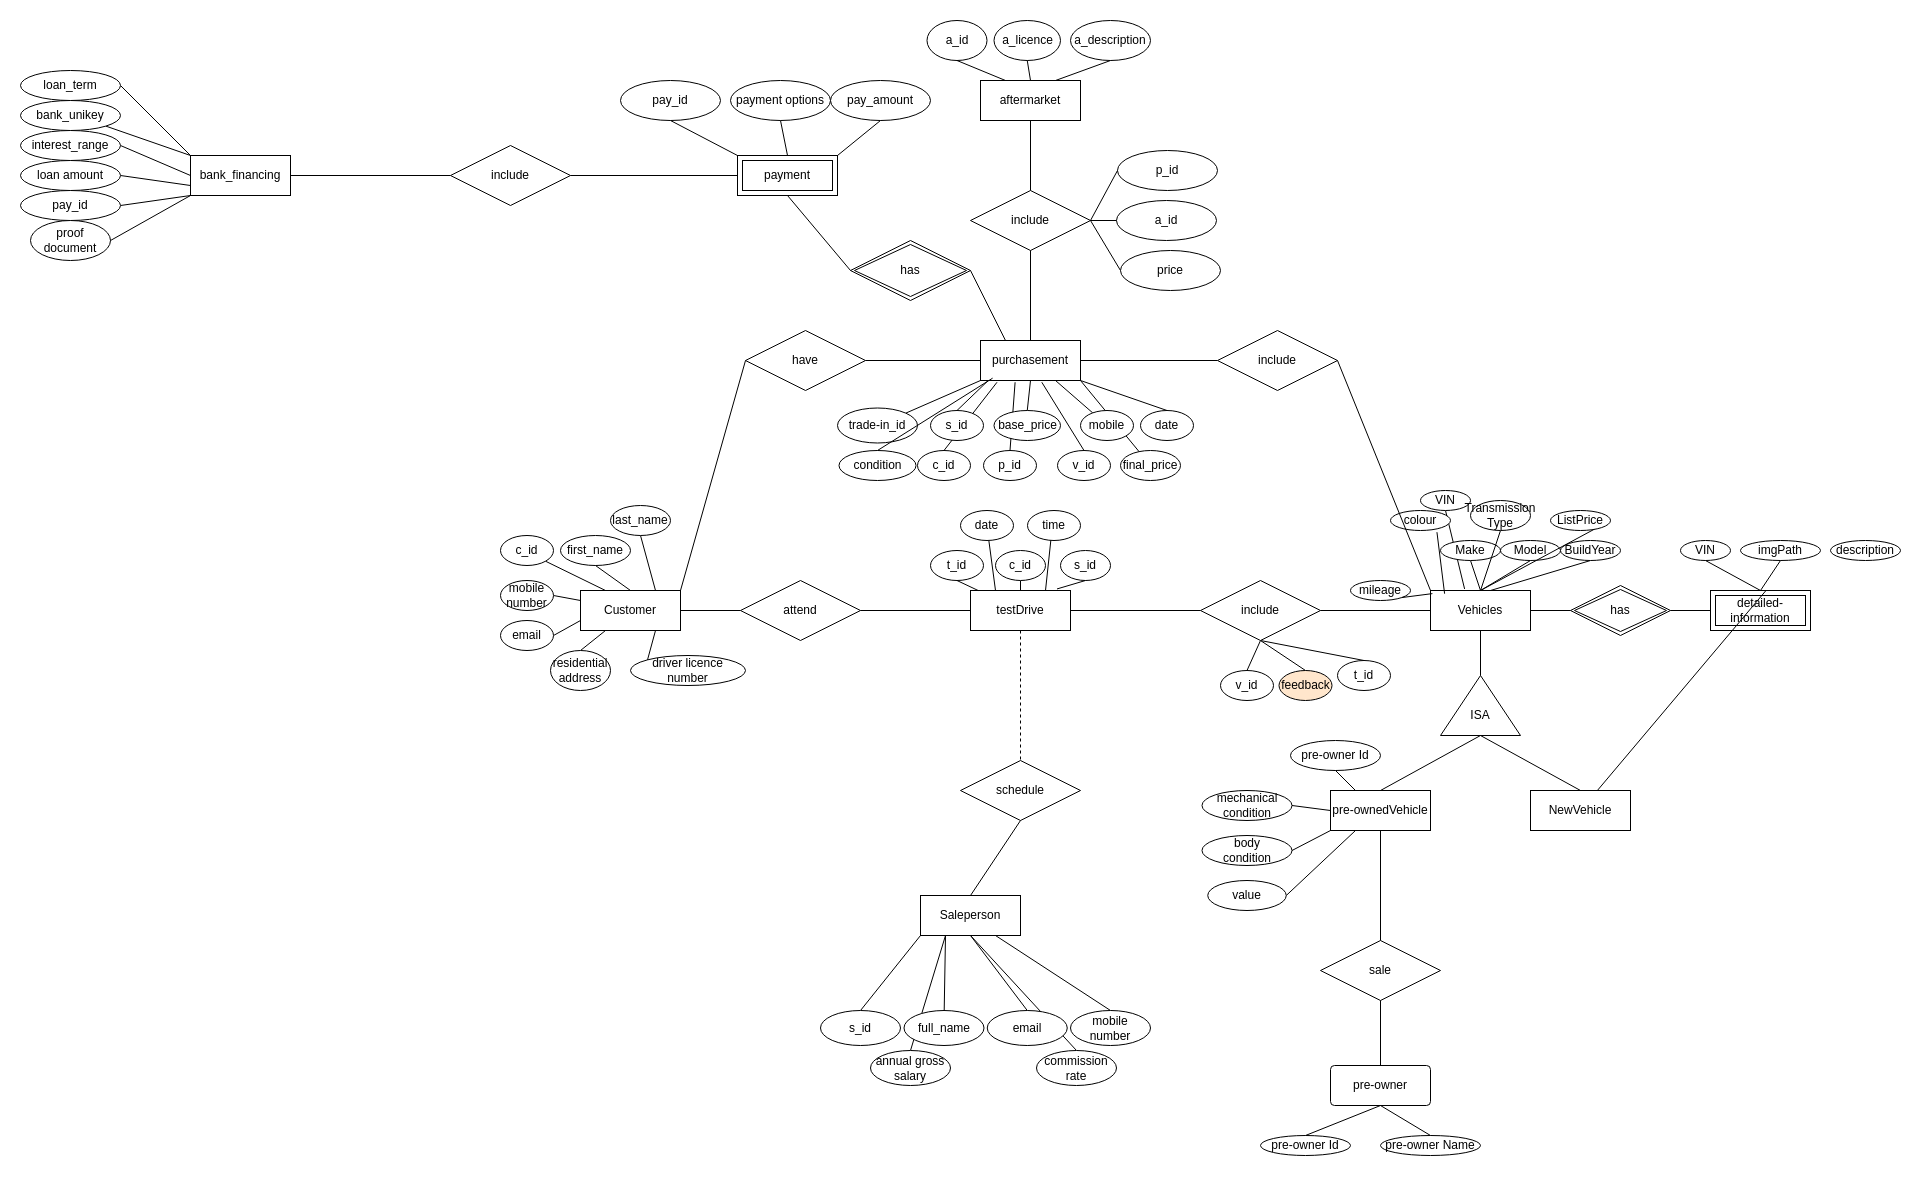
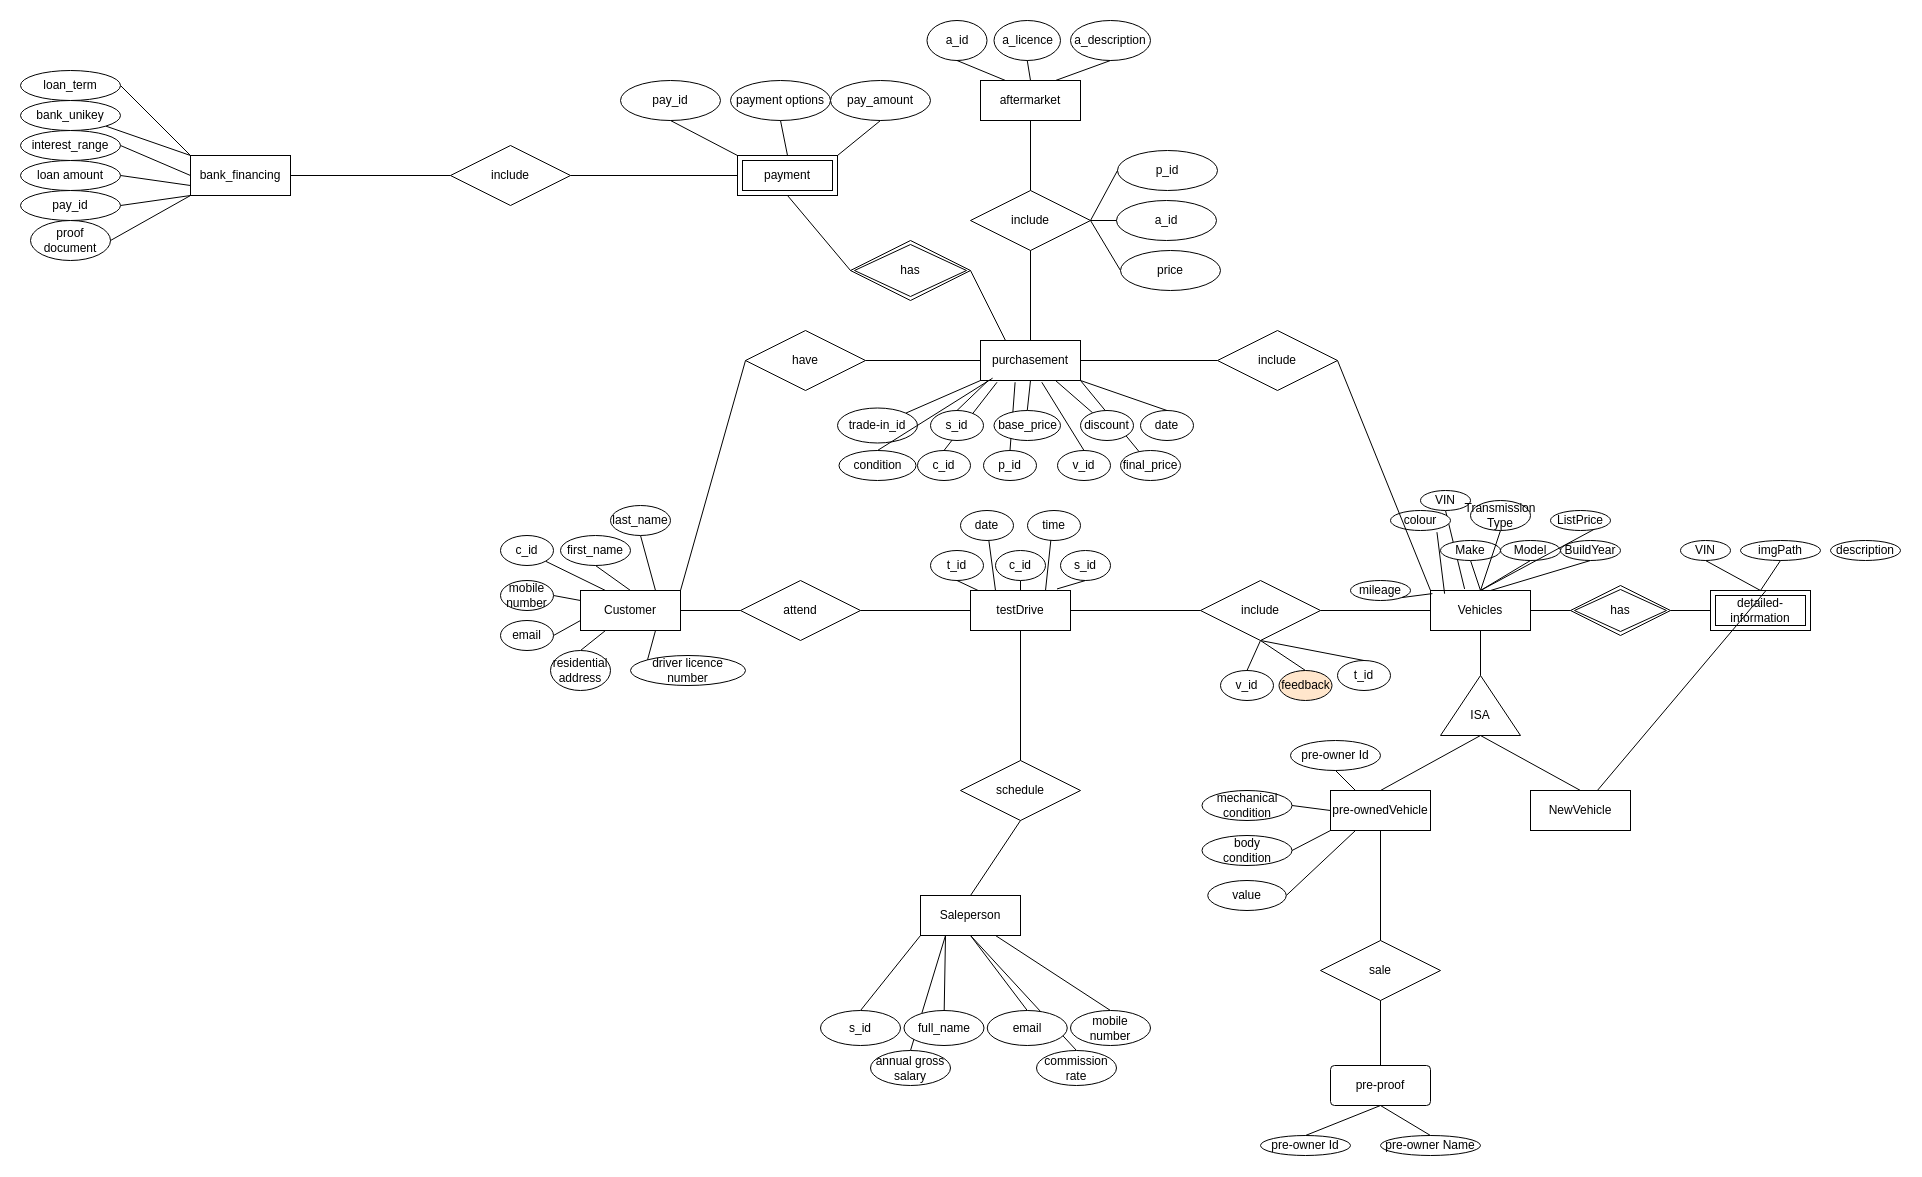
node "mobile": label "mobile" -> "discount"
edge "testDrive" -- "schedule": style dashed -> solid
node "pre-owner": label "pre-owner" -> "pre-proof"
